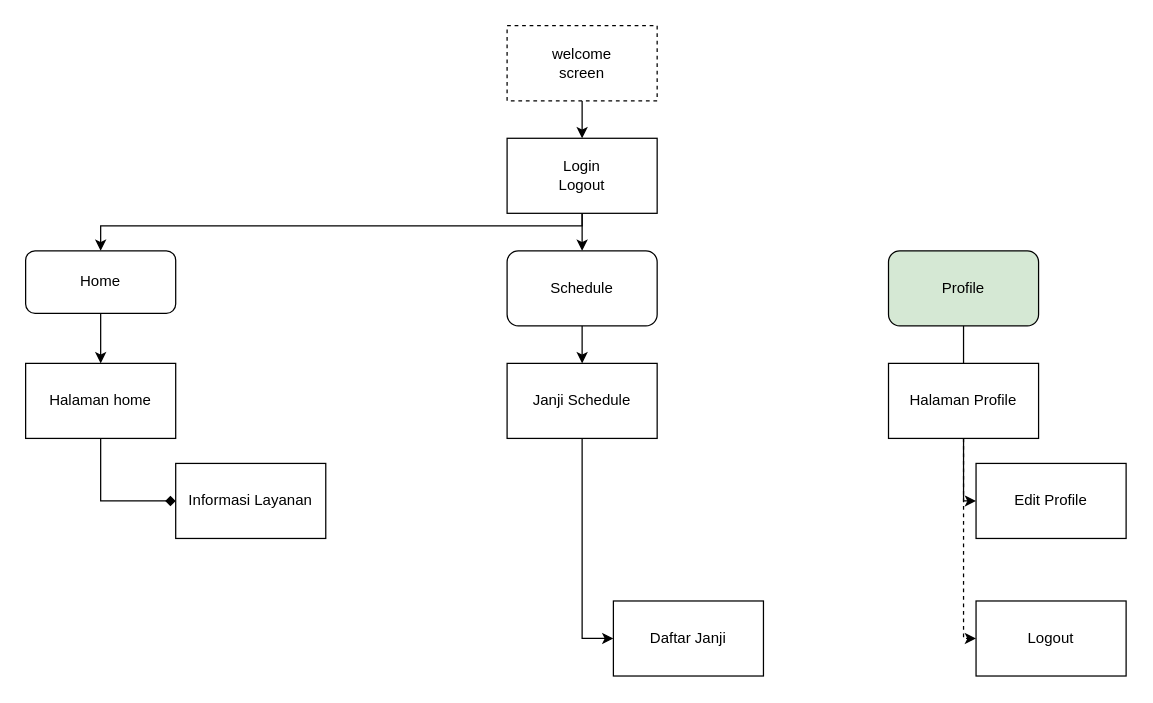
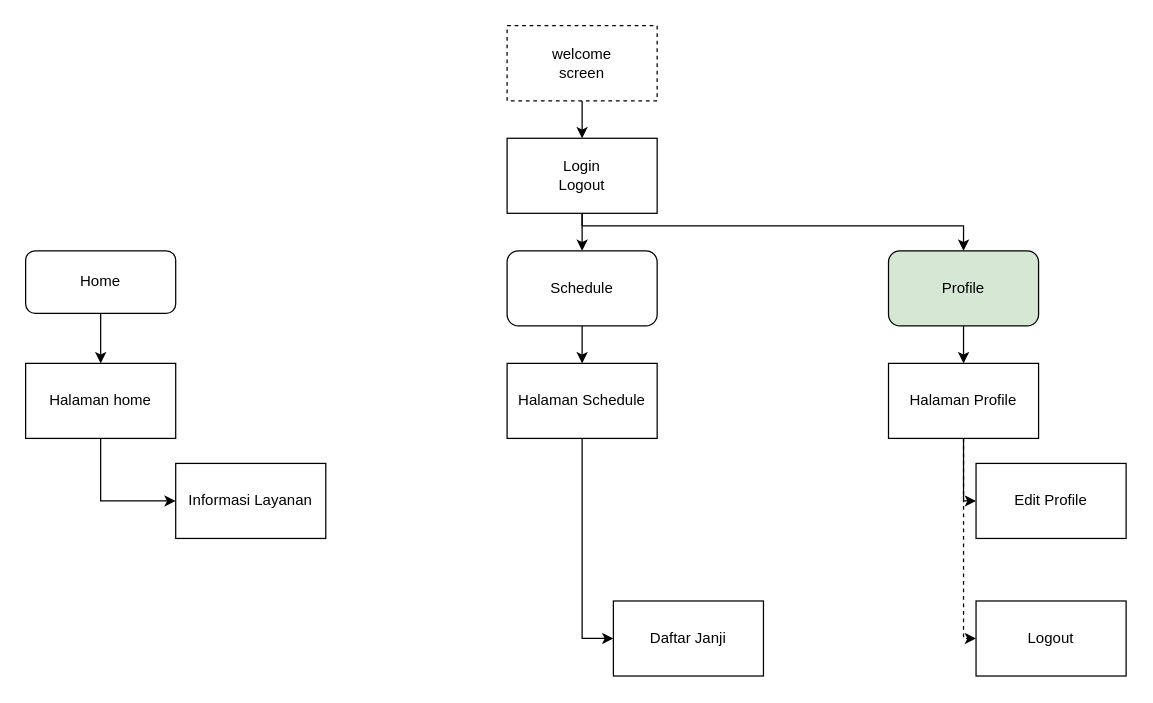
edge "Login Logout" -> "Home": removed
edge "Login Logout" -> "Profile": added
edge "Profile" -- "Halaman Profile": arrowhead none -> classic
node "Janji Schedule": label "Janji Schedule" -> "Halaman Schedule"
edge "Halaman home" -> "Informasi Layanan": arrowhead diamond -> classic
